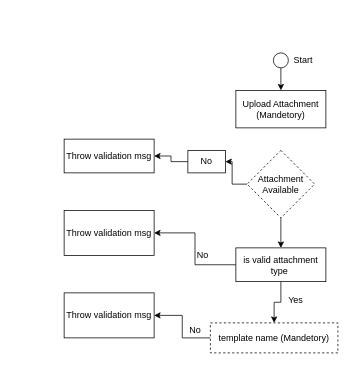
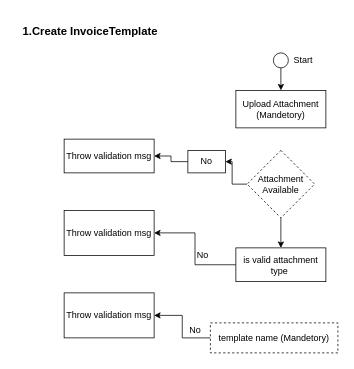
node "1.Create InvoiceTemplate": added
node "Yes": removed
edge "is valid attachment type" -> "template name (Mandetory)": removed
